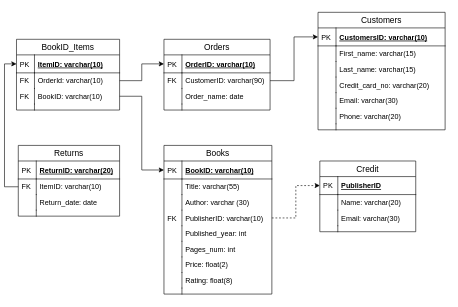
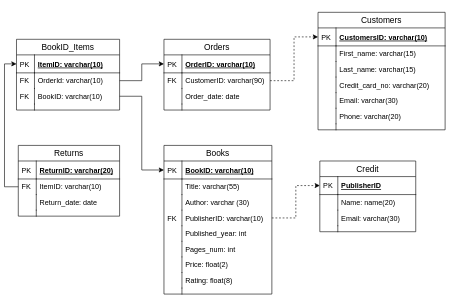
edge "CustomerID: varchar(90)" -> "CustomersID: varchar(10)": style solid -> dashed
node "Order_name: date": label "Order_name: date" -> "Order_date: date"
node "Name: varchar(20)": label "Name: varchar(20)" -> "Name: name(20)"
